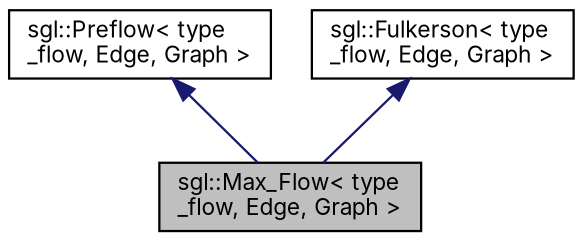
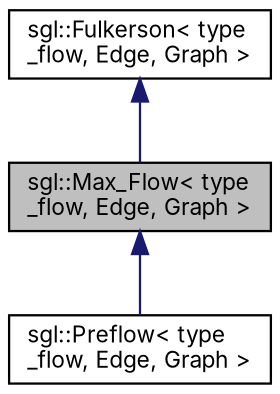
edge "sgl::Max_Flow< type _flow, Edge, Graph >" -> "sgl::Preflow< type _flow, Edge, Graph >": reversed
